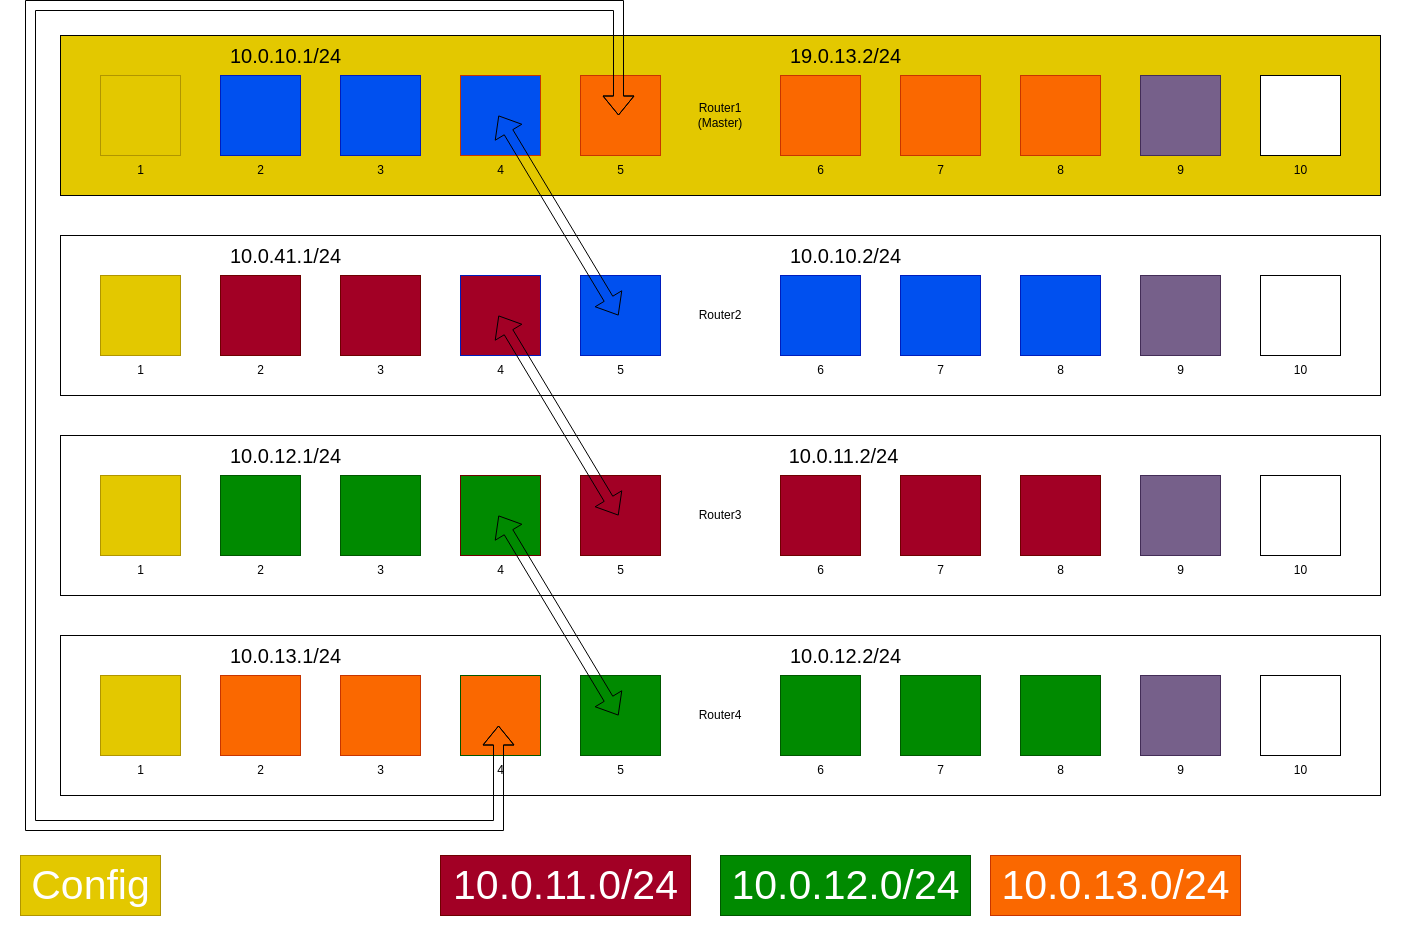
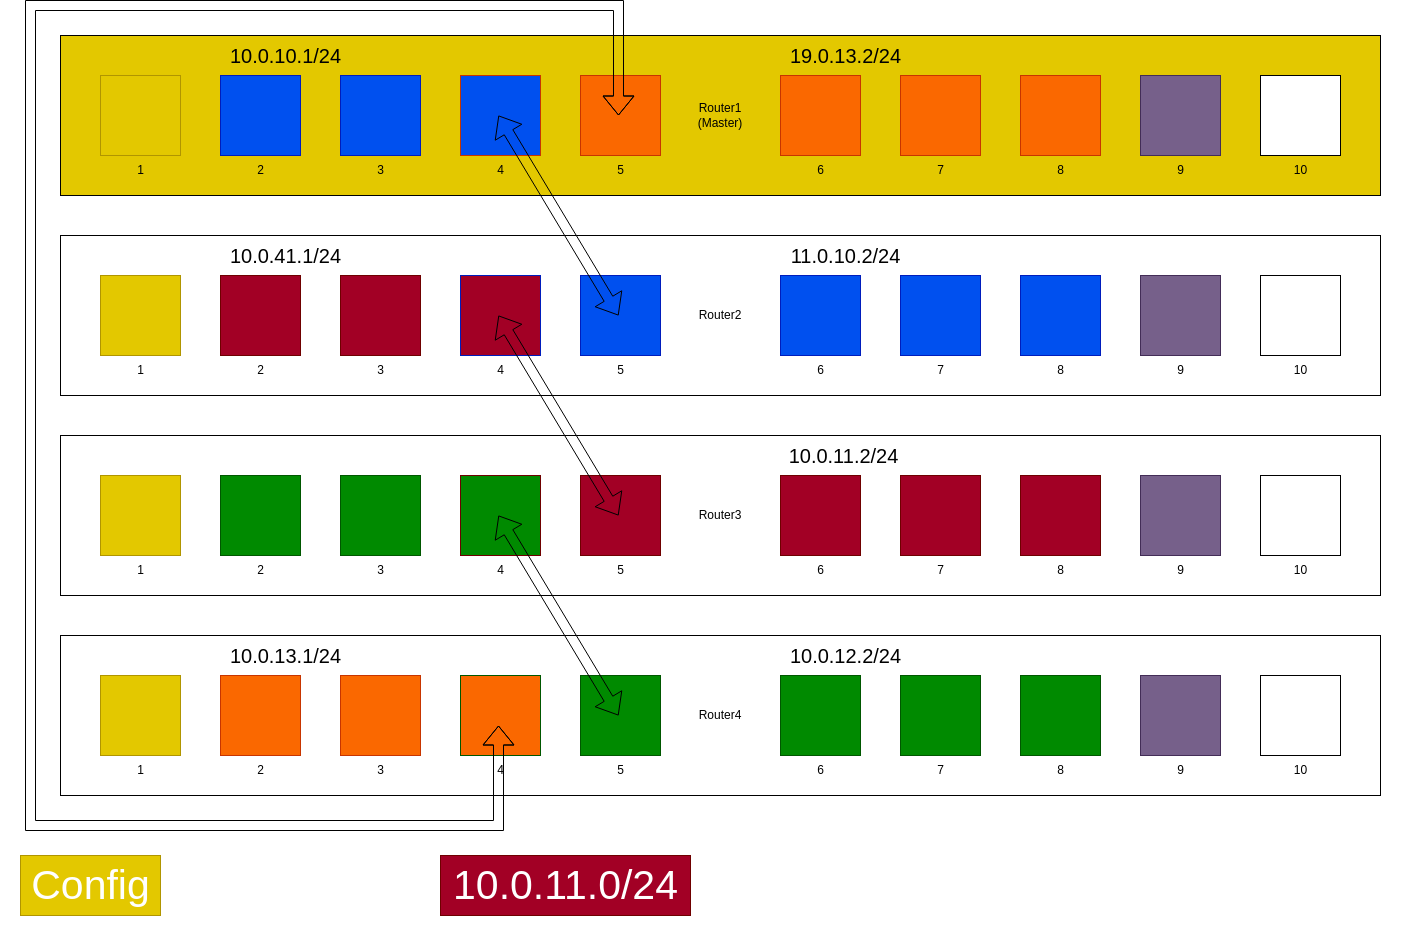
node "10.0.10.2/24": label "10.0.10.2/24" -> "11.0.10.2/24"
node "10.0.12.1/24": removed
node "10.0.12.0/24": removed
node "10.0.13.0/24": removed
